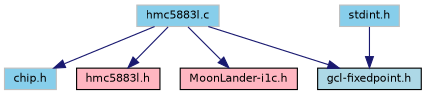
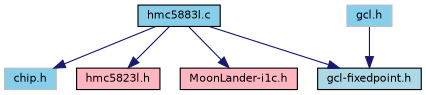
node "hmc5883l.c": color grey75 -> black
node "stdint.h": label "stdint.h" -> "gcl.h"
node "hmc5883l.h": label "hmc5883l.h" -> "hmc5823l.h"
